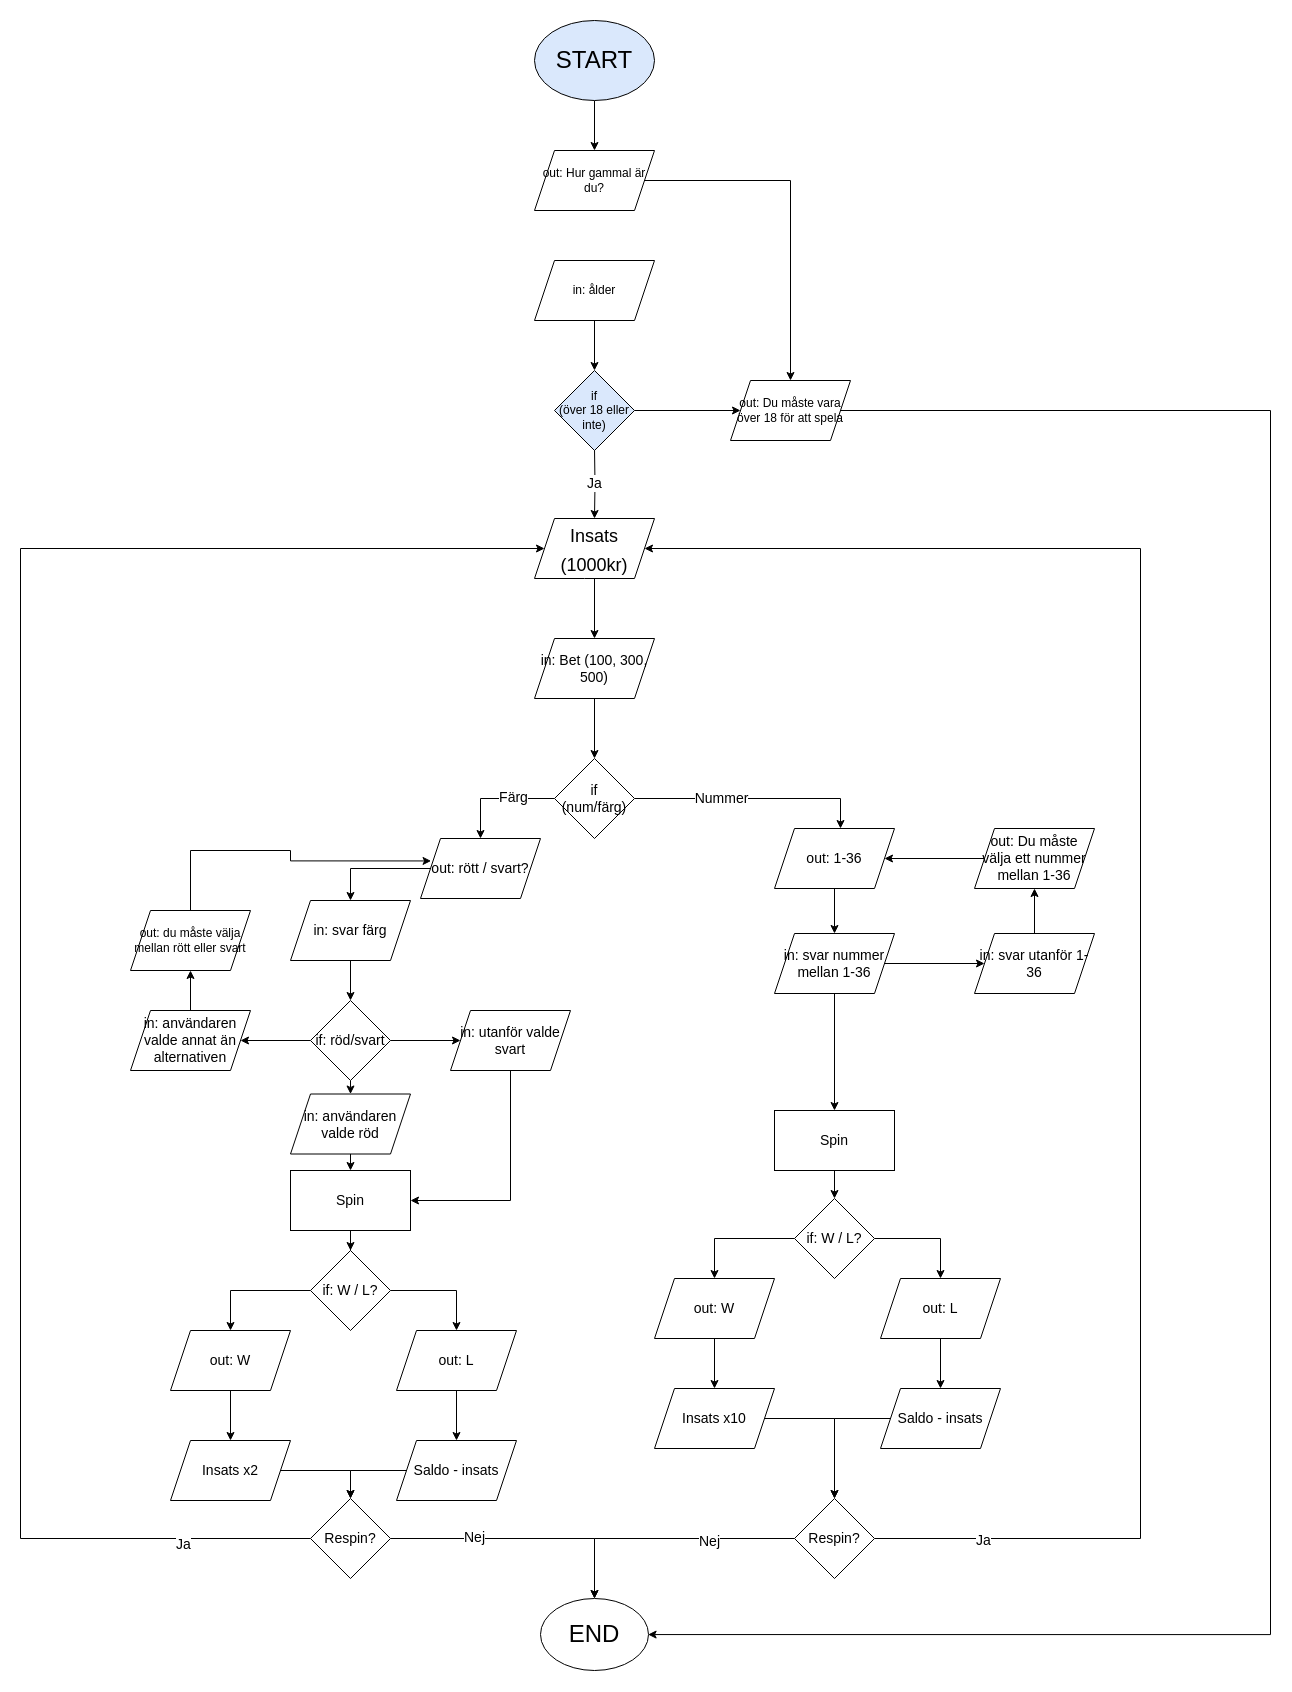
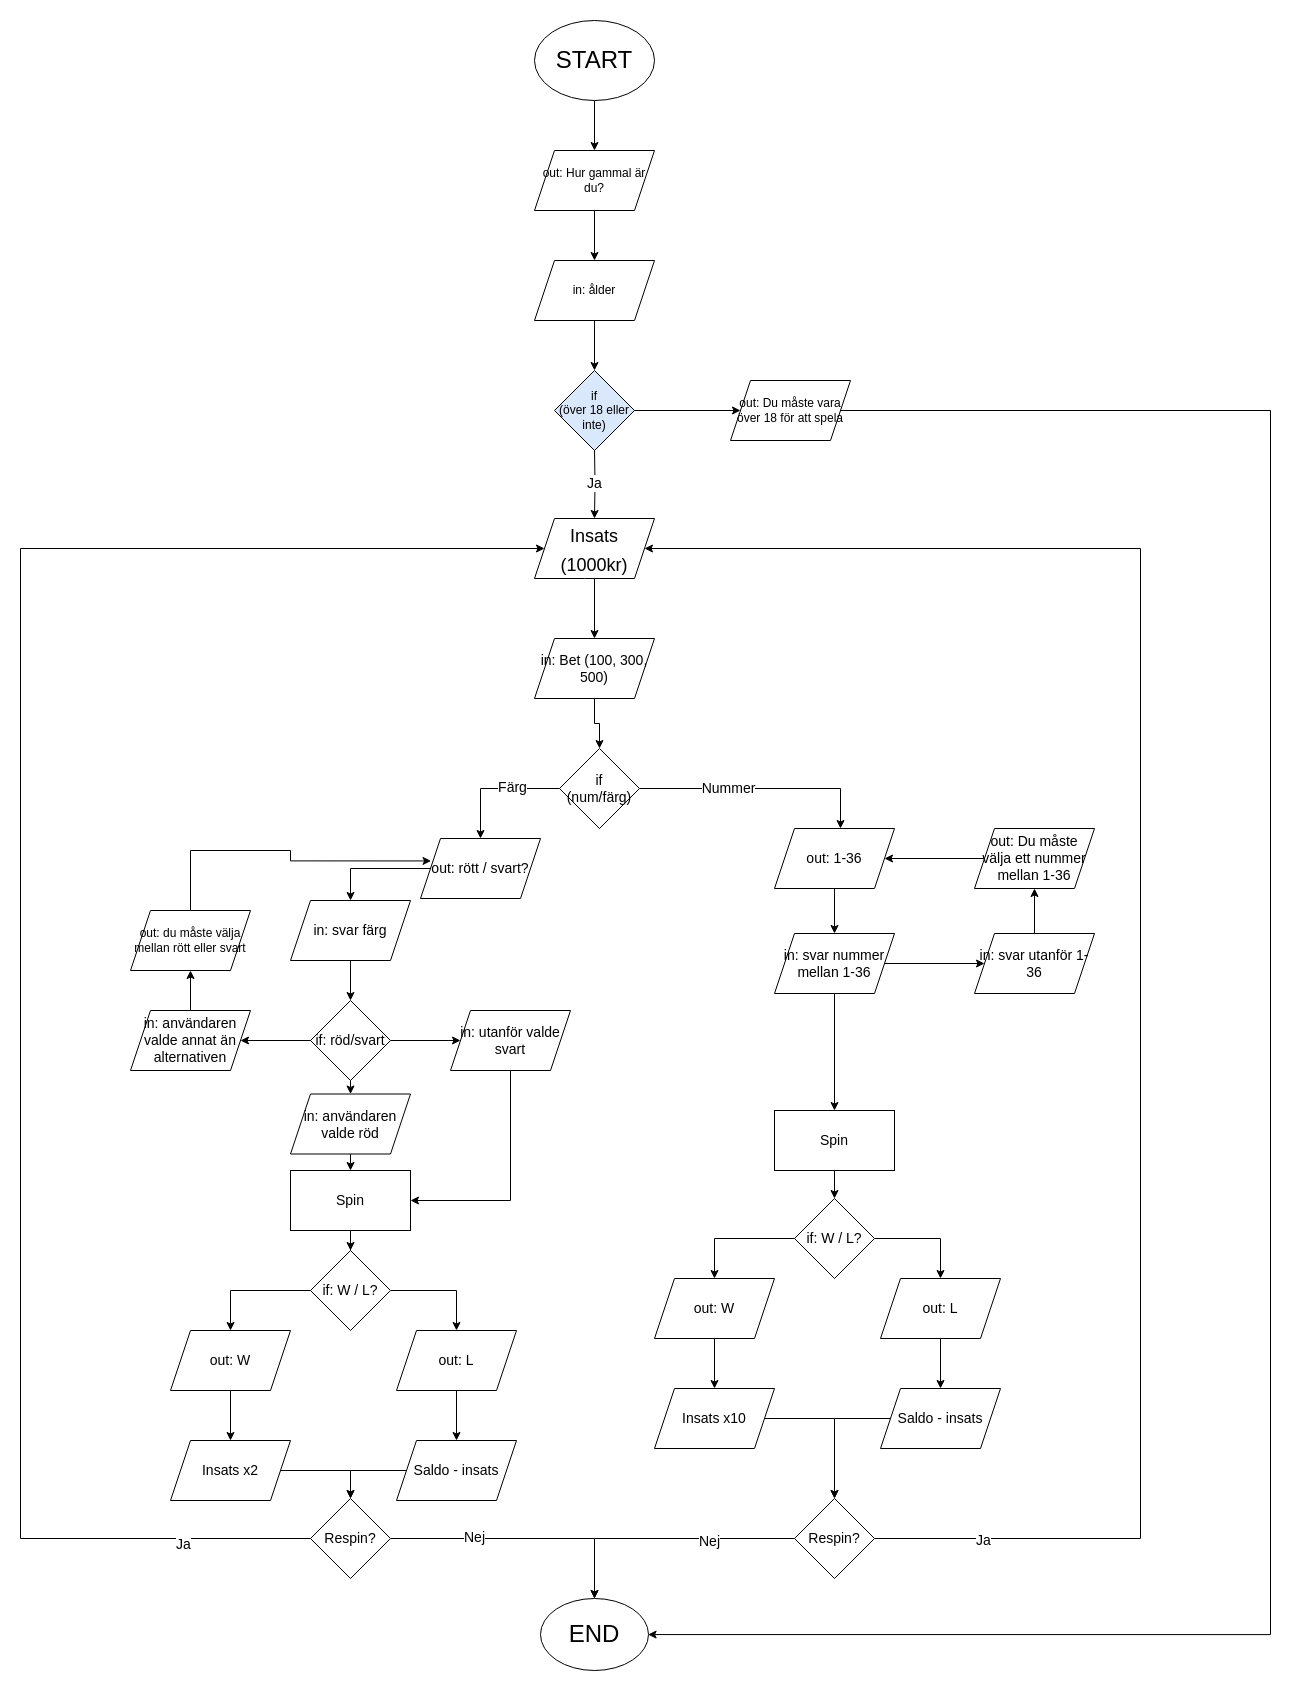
node "START": fillcolor #dae8fc -> #ffffff
edge "out: Hur gammal är du?" -> "out: Du måste vara över 18 för att spela": now "out: Hur gammal är du?" -> "in: ålder"
node "if (num/färg)": moved (595, 799) -> (600, 789)
